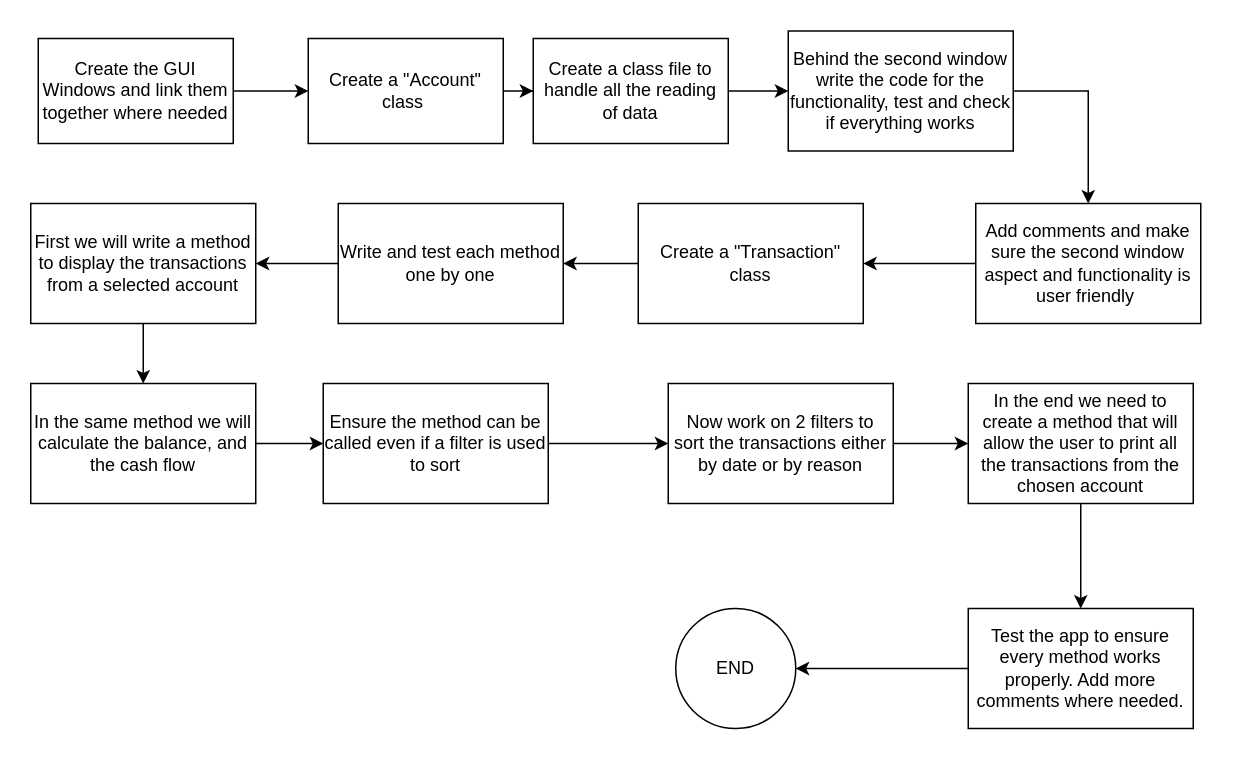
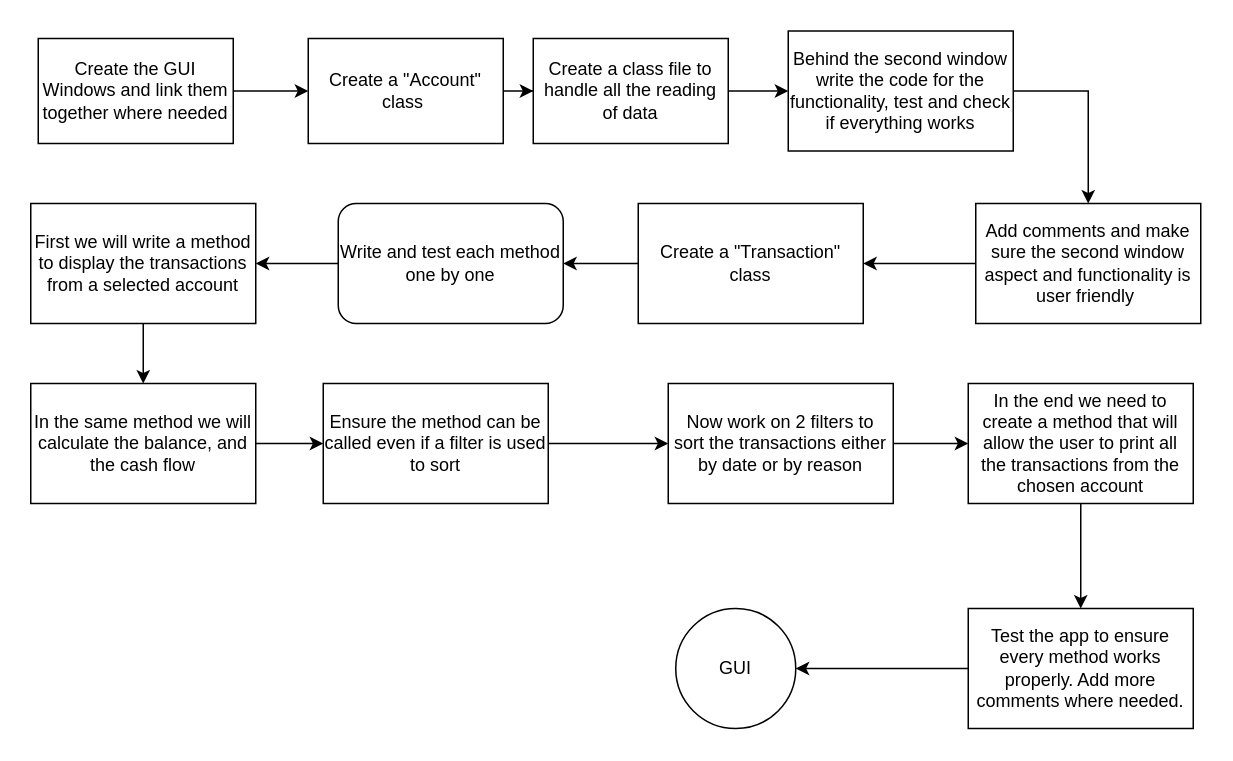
node "Write and test each method one by one": shape rectangle -> rounded rectangle
node "END": label "END" -> "GUI"
